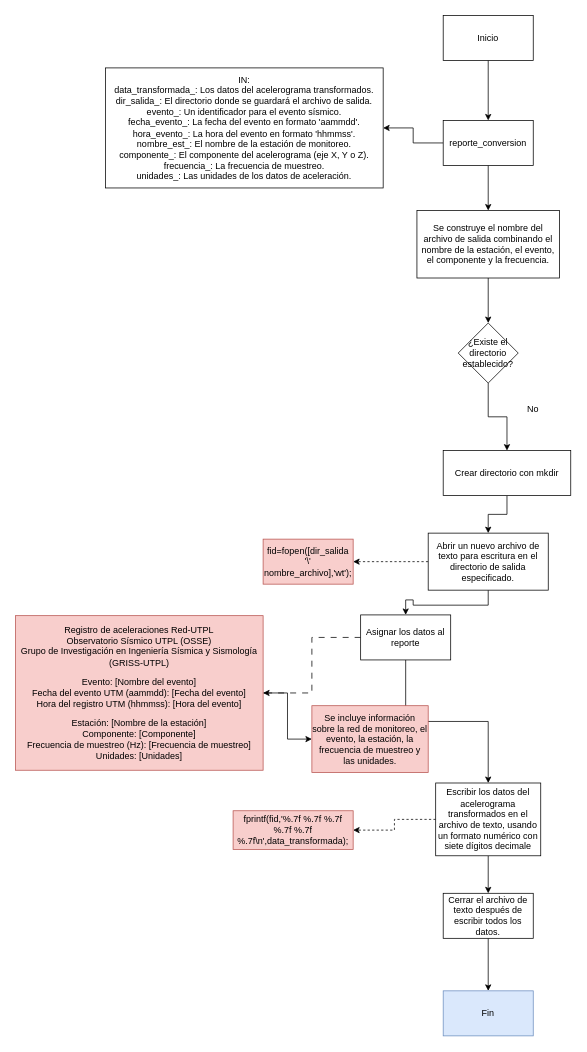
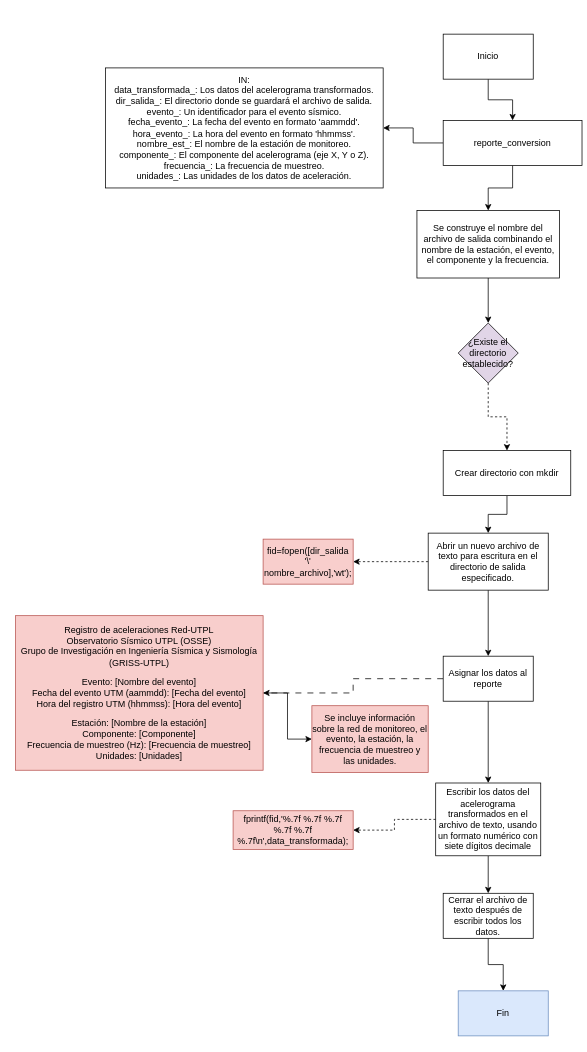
node "Inicio": moved (488, 38) -> (488, 57)
node "reporte_conversion": size 90x45 -> 139x45
node "¿Existe el directorio establecido?": fillcolor #ffffff -> #e1d5e7
node "No": removed
edge "¿Existe el directorio establecido?" -> "Crear directorio con mkdir": style solid -> dashed
node "Asignar los datos al reporte": moved (405, 637) -> (488, 678)
node "Fin": moved (488, 1013) -> (503, 1013)
